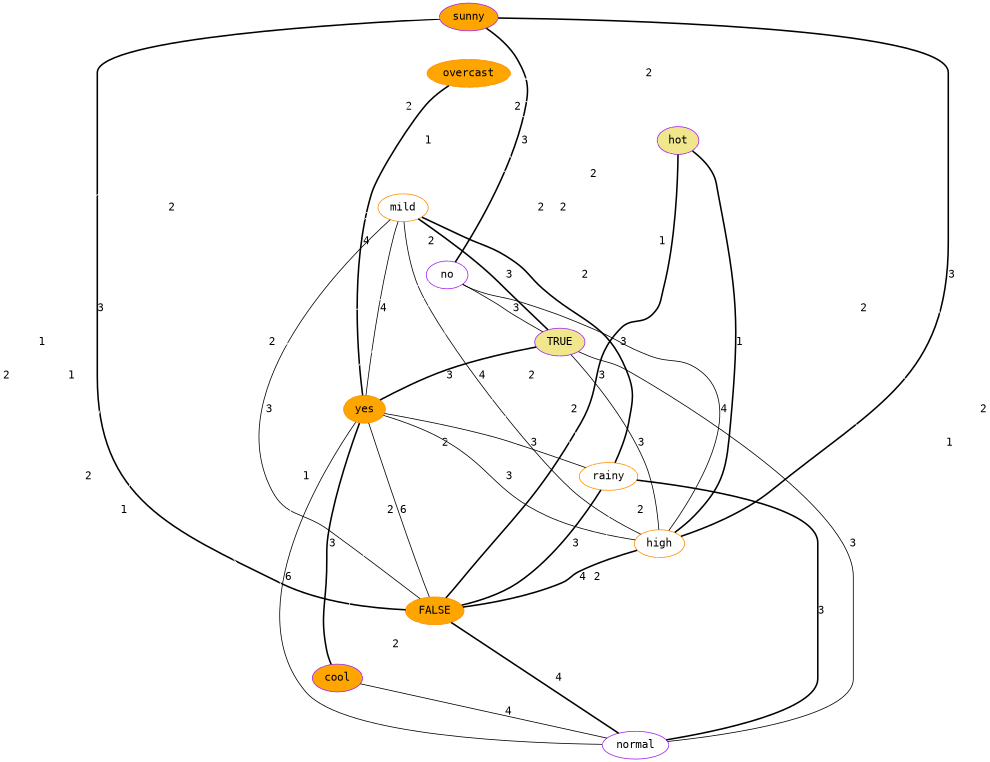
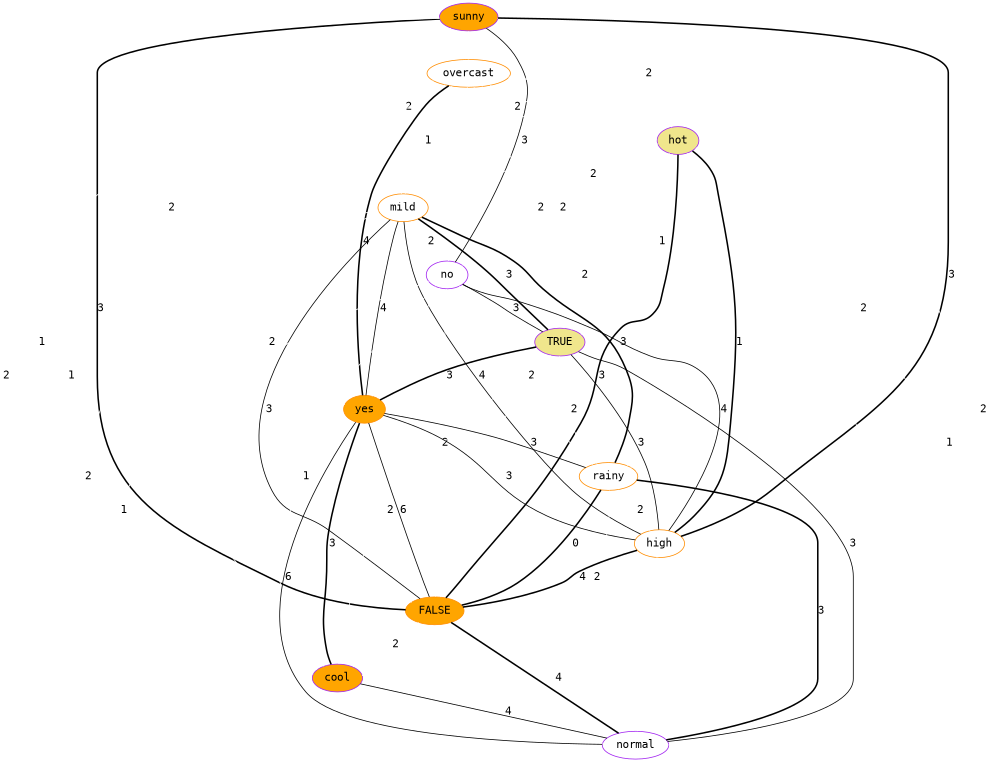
node "overcast": fillcolor orange -> white
edge "sunny" -- "no": style bold -> solid
edge "rainy" -- "FALSE": label "3" -> "0"
